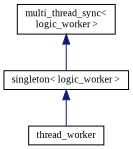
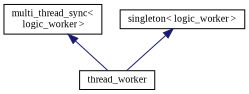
edge "singleton< logic_worker >" -> "multi_thread_sync< logic_worker >": now "thread_worker" -> "multi_thread_sync< logic_worker >"
